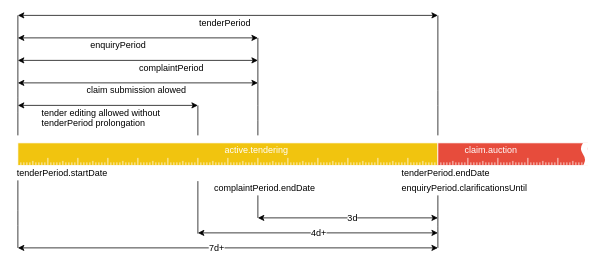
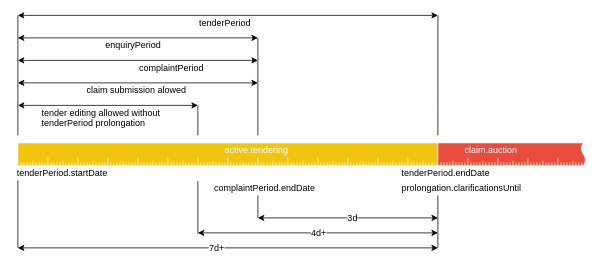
node "enquiryPeriod": moved (123, 45) -> (138, 45)
node "enquiryPeriod.clarificationsUntil": label "enquiryPeriod.clarificationsUntil" -> "prolongation.clarificationsUntil"
